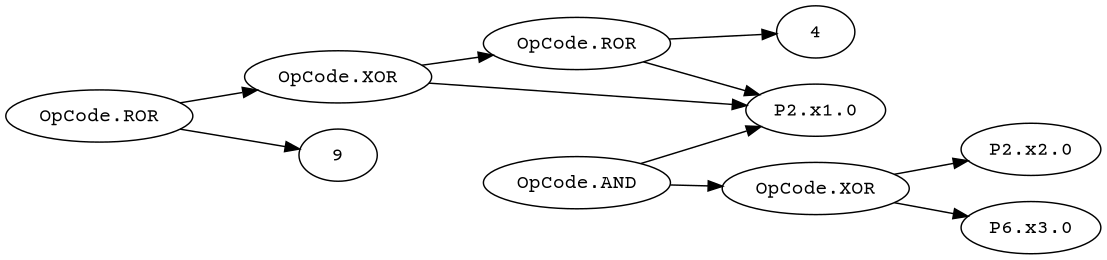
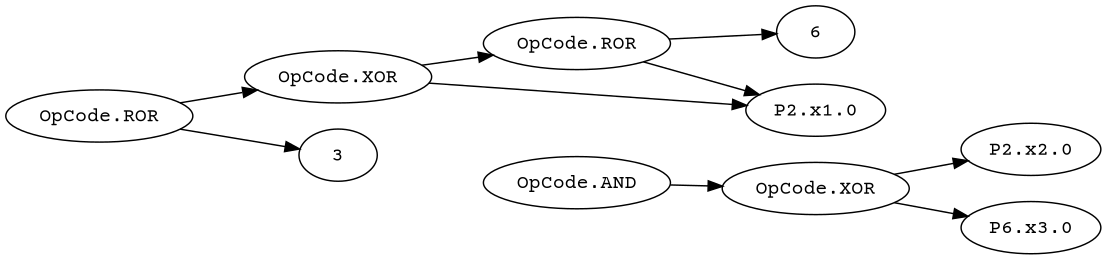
node "4": label "4" -> "6"
edge "OpCode.AND" -> "P2.x1.0": removed
node "9": label "9" -> "3"
